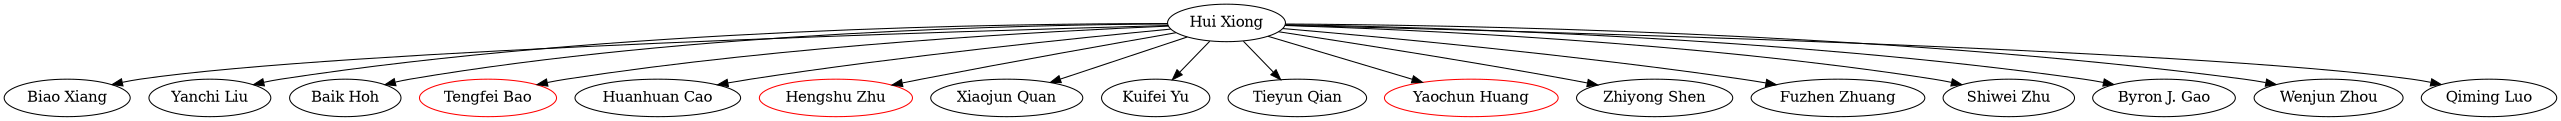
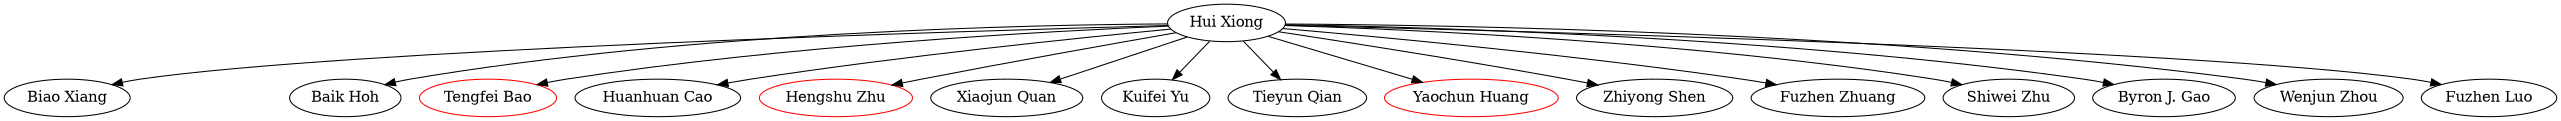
node "Yanchi Liu": removed
node "Qiming Luo": label "Qiming Luo" -> "Fuzhen Luo"
